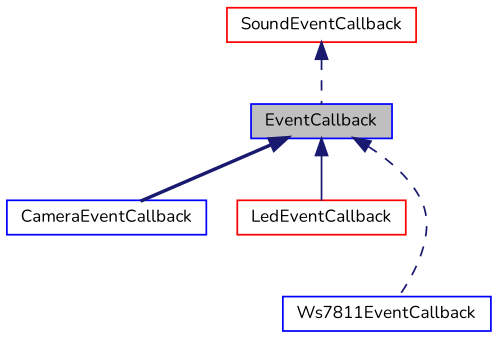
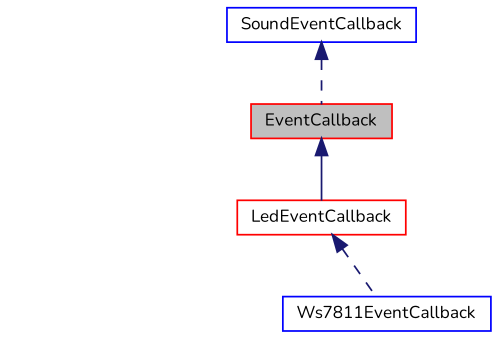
node "SoundEventCallback": color red -> blue
node "EventCallback": color blue -> red
edge "Ws7811EventCallback" -> "EventCallback": now "Ws7811EventCallback" -> "LedEventCallback"
node "CameraEventCallback": removed
